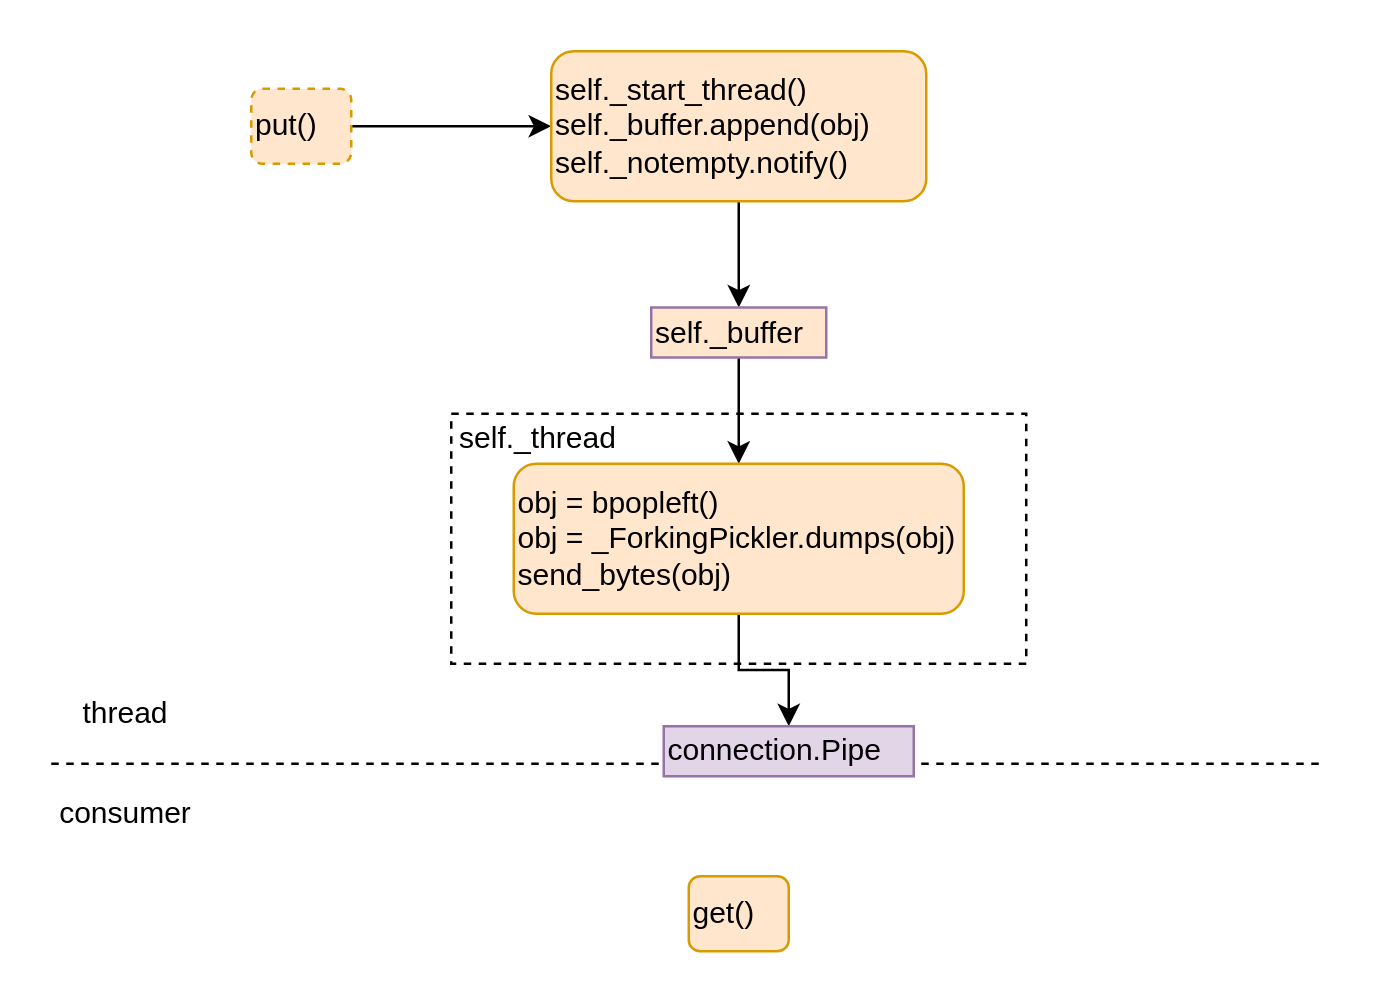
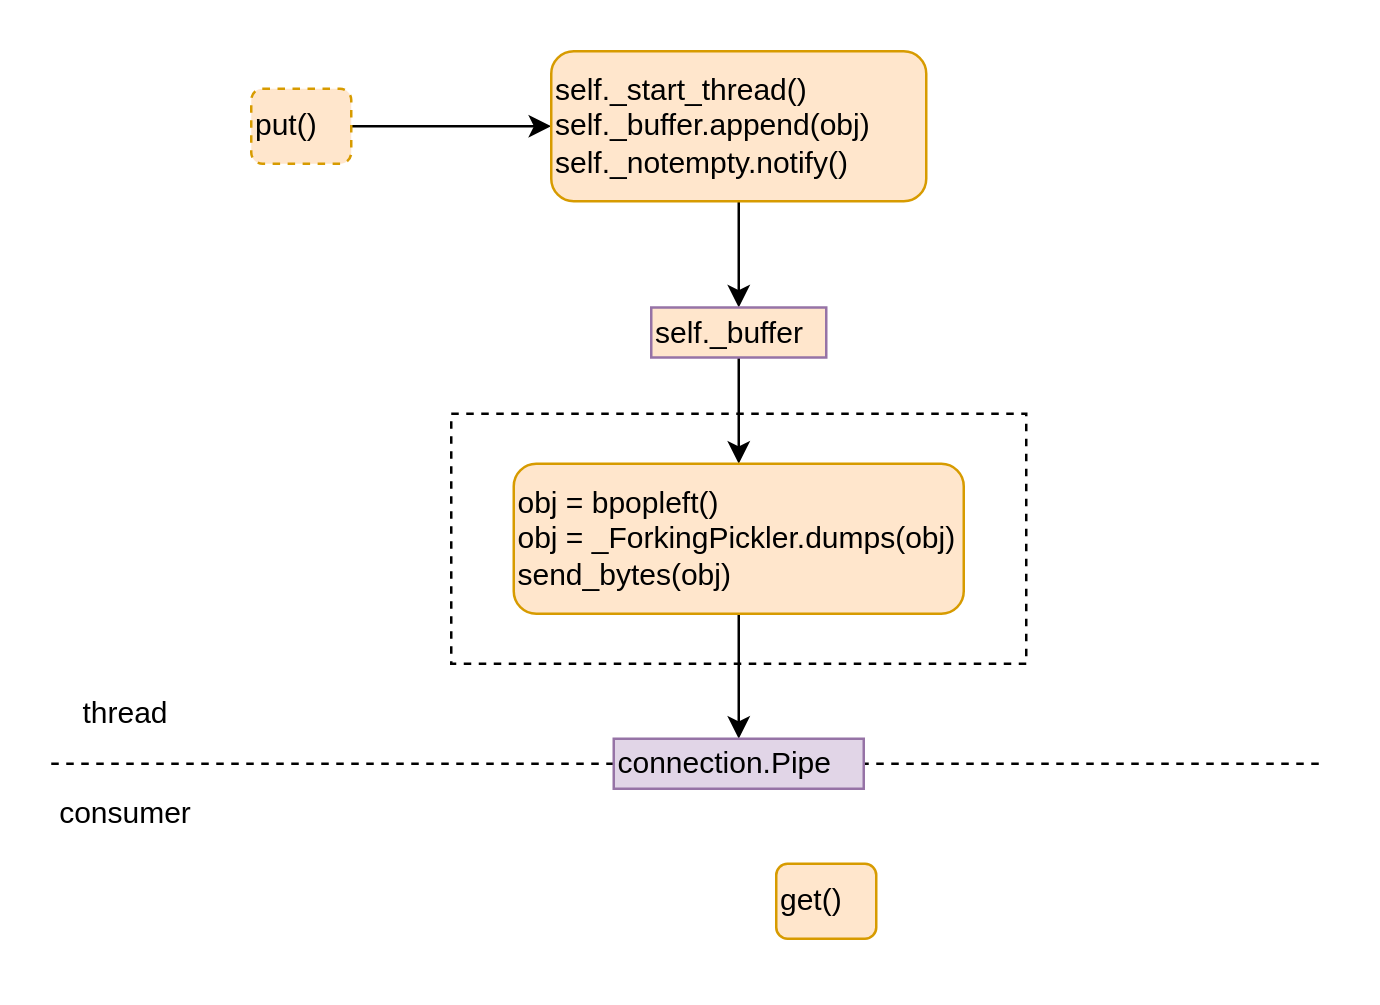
node "self._thread": removed
node "connection.Pipe": moved (789, 751) -> (739, 764)
node "get()": moved (739, 914) -> (826, 901)
